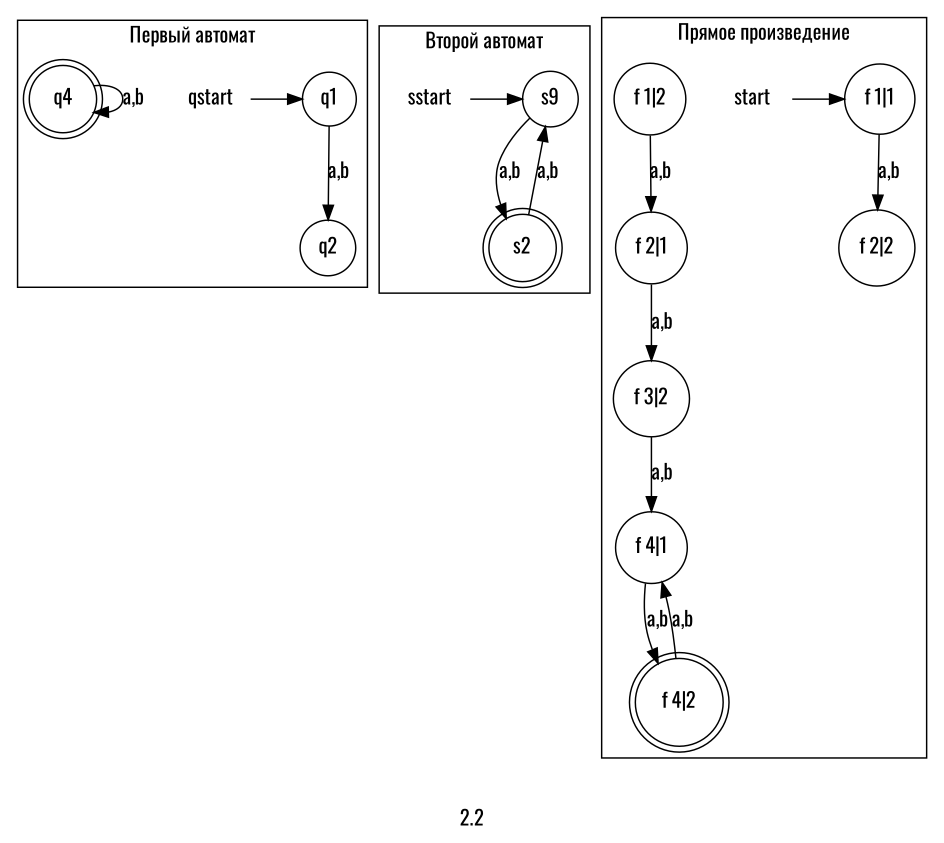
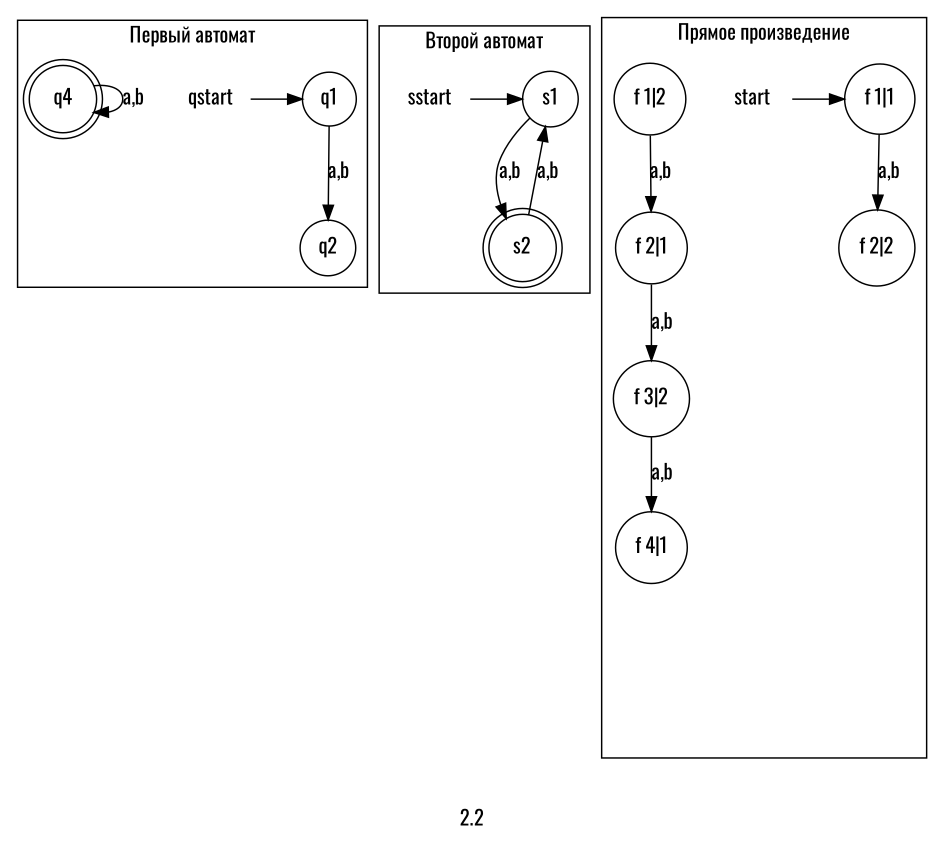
node "s9": label "s9" -> "s1"
node "f 4|2": removed
